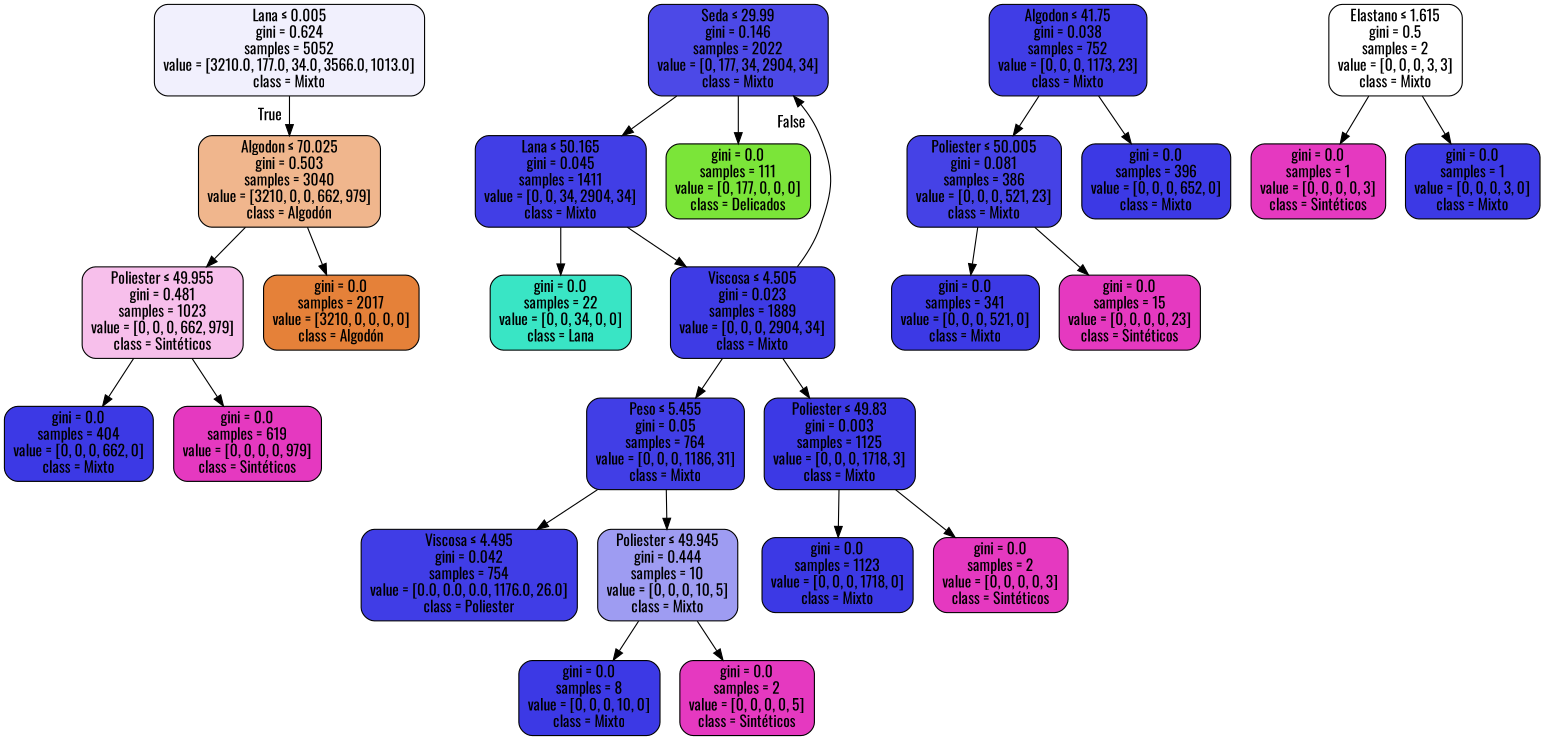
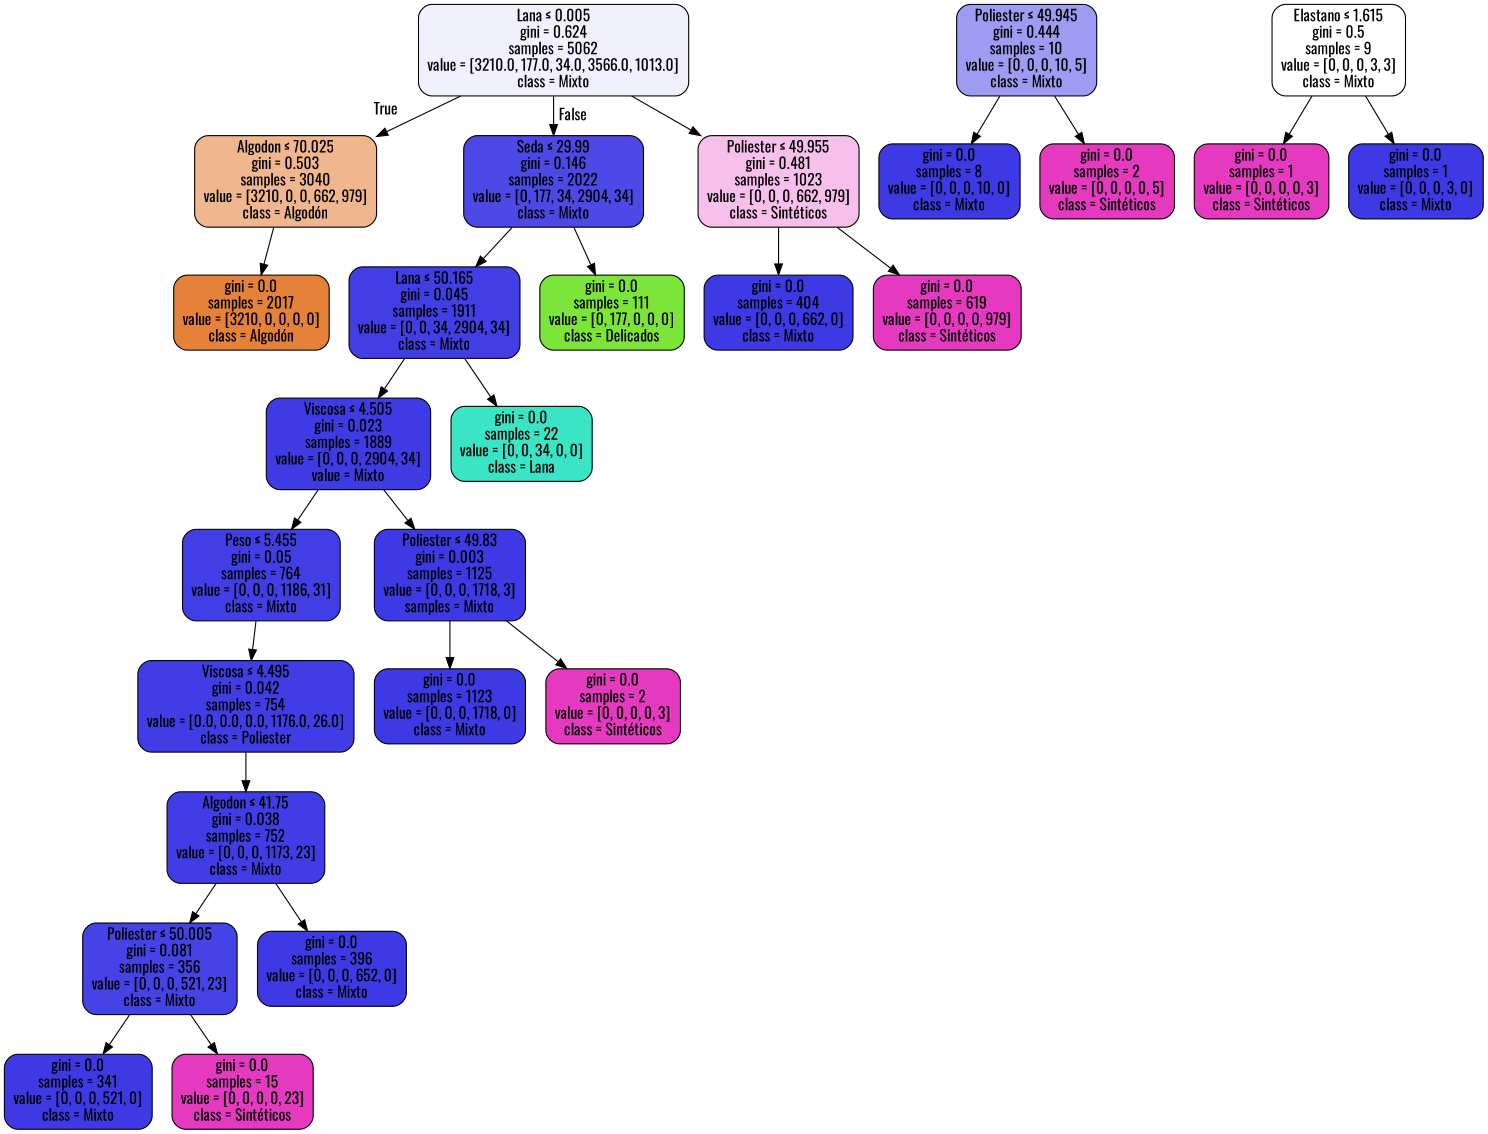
node "Lana ≤ 0.005": text "samples = 5052" -> "samples = 5062"
node "Elastano ≤ 1.615": text "samples = 2" -> "samples = 9"
node "Lana ≤ 50.165": text "samples = 1411" -> "samples = 1911"
node "Poliester ≤ 50.005": text "samples = 386" -> "samples = 356"
edge "Viscosa ≤ 4.505" -> "Seda ≤ 29.99": now "Lana ≤ 0.005" -> "Seda ≤ 29.99"
edge "Algodon ≤ 70.025" -> "Poliester ≤ 49.955": now "Lana ≤ 0.005" -> "Poliester ≤ 49.955"
node "Viscosa ≤ 4.505": text "class = Mixto" -> "value = Mixto"
node "Poliester ≤ 49.83": text "class = Mixto" -> "samples = Mixto"
edge "Peso ≤ 5.455" -> "Poliester ≤ 49.945": removed
edge "Viscosa ≤ 4.495" -> "Algodon ≤ 41.75": added
